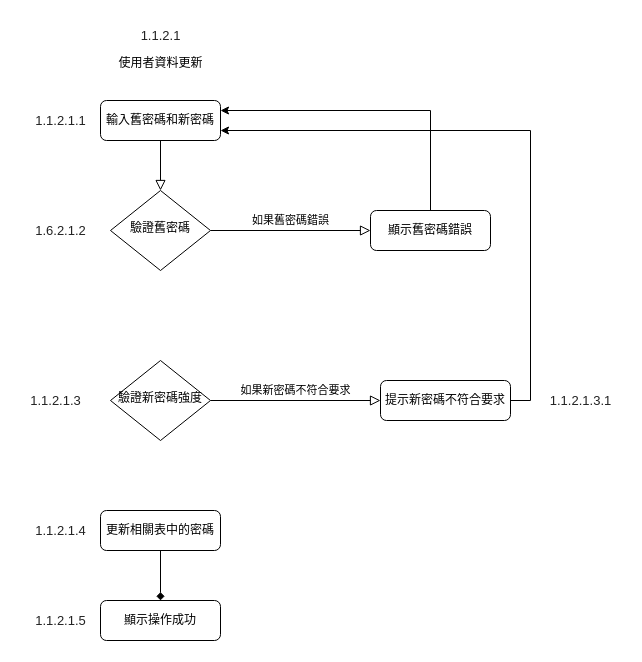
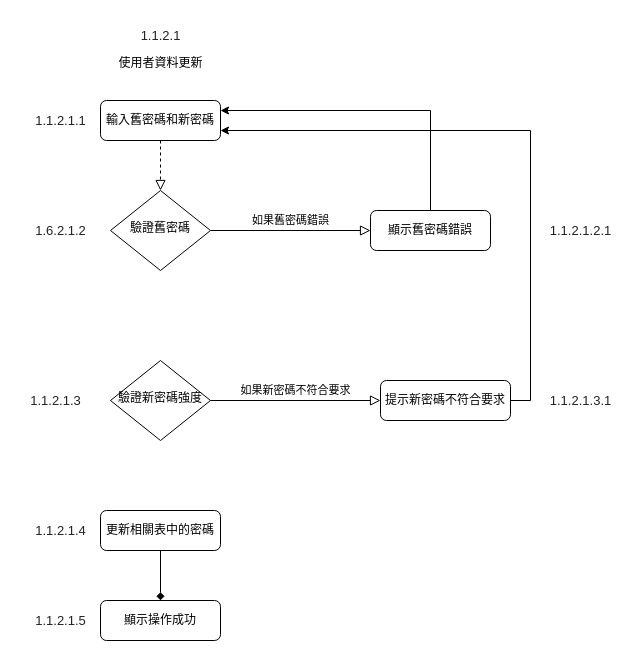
edge "輸入舊密碼和新密碼" -> "驗證舊密碼": style solid -> dashed
node "1.1.2.1.2.1": added
